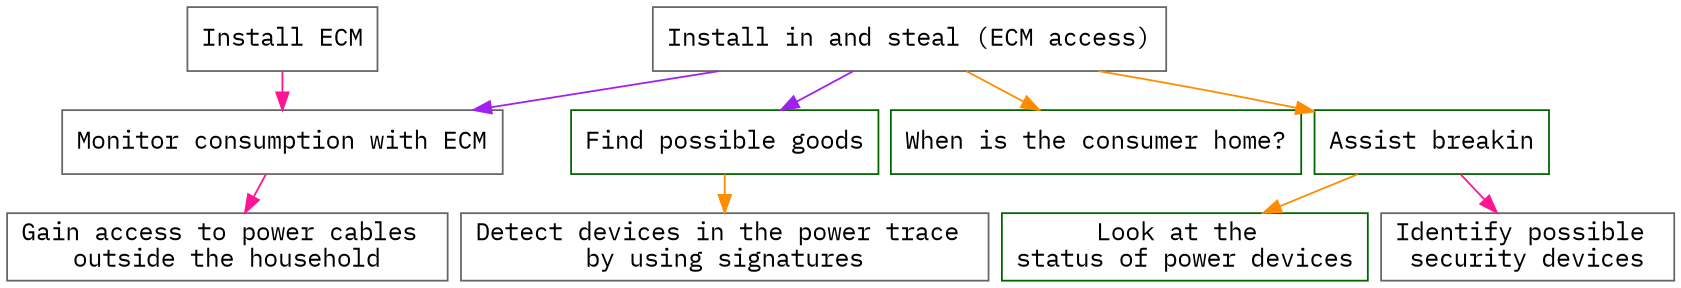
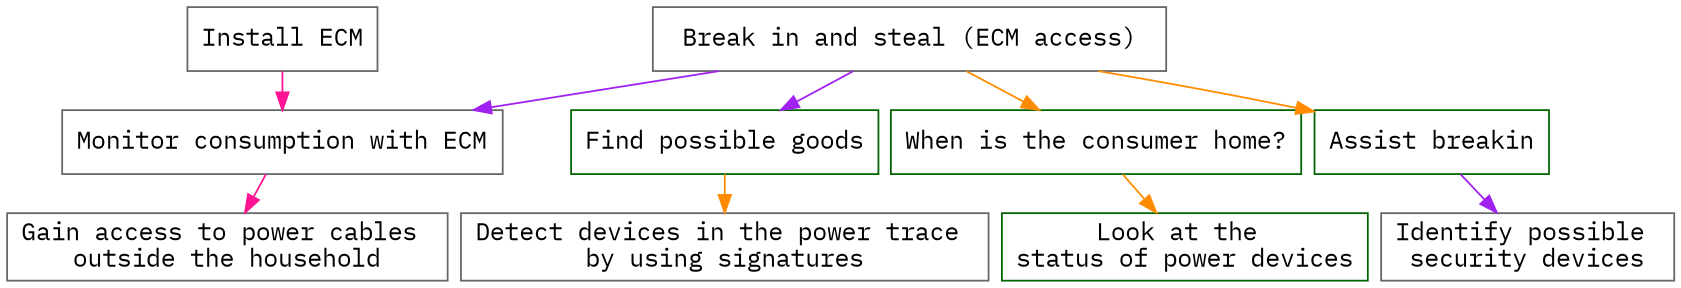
node "Install in and steal (ECM access)": label "Install in and steal (ECM access)" -> "Break in and steal (ECM access)"
edge "Assist breakin" -> "Identify possible security devices": color deeppink -> purple
edge "Assist breakin" -> "Look at the status of power devices": now "When is the consumer home?" -> "Look at the status of power devices"
